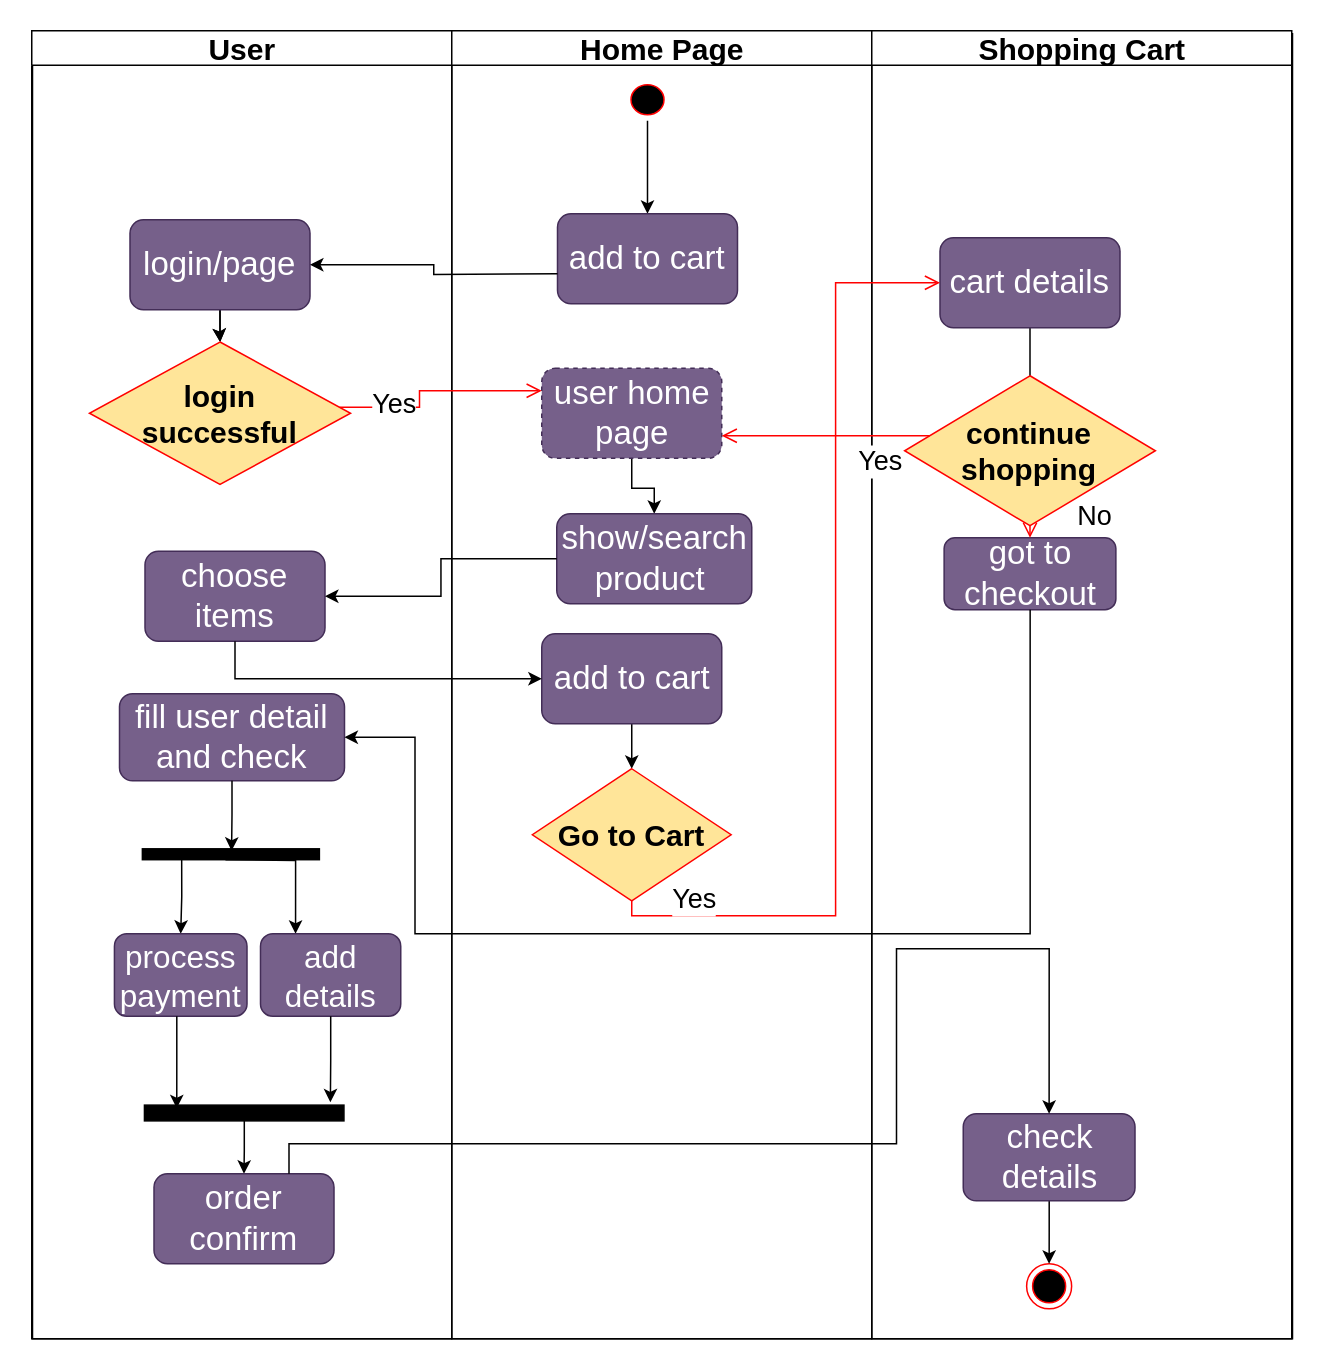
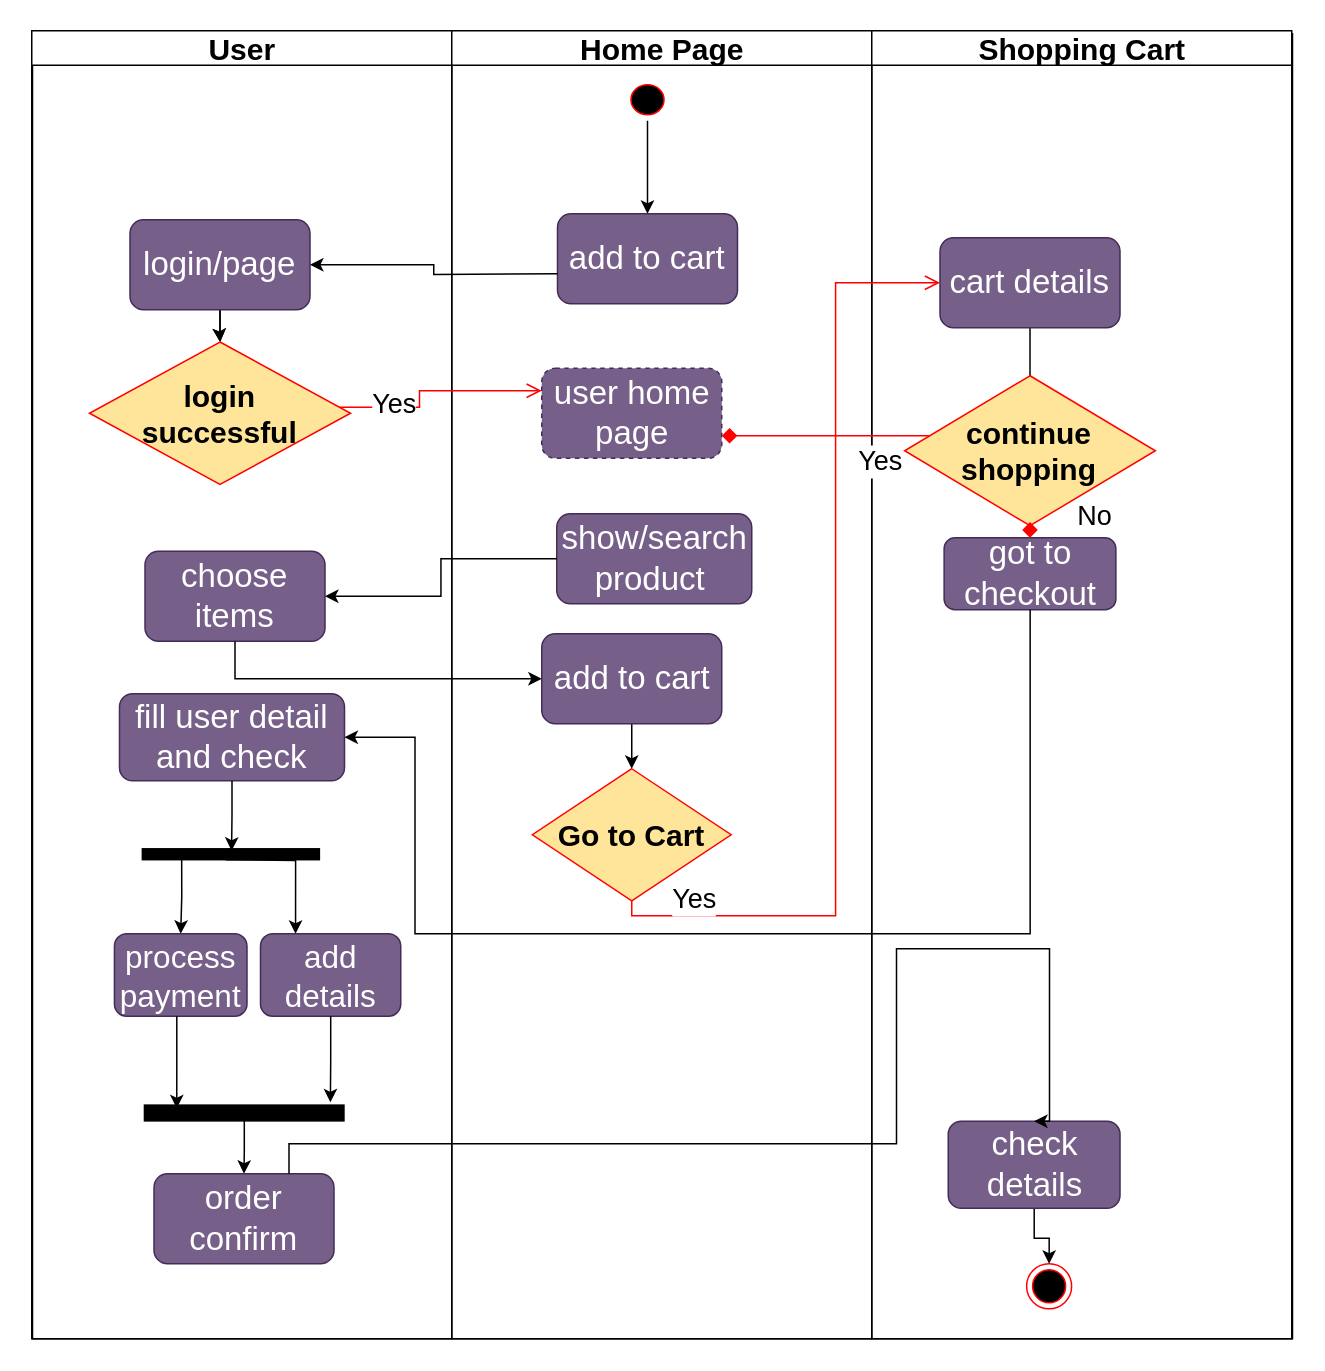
edge "continue shopping" -> "user home page": arrowhead open -> diamond
edge "user home page" -> "show/search product": removed
edge "continue shopping" -> "got to checkout": arrowhead open -> diamond
node "check details": moved (1049, 1157) -> (1034, 1165)
